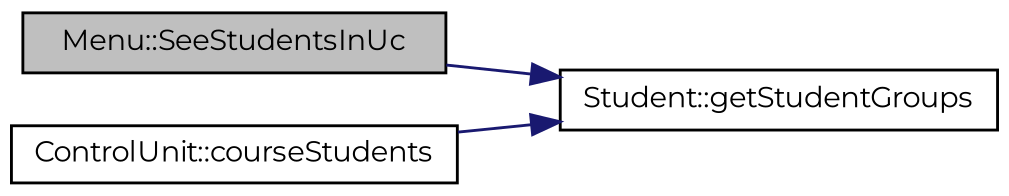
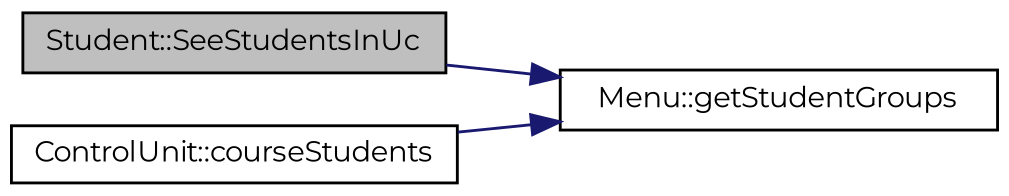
node "Menu::SeeStudentsInUc": label "Menu::SeeStudentsInUc" -> "Student::SeeStudentsInUc"
node "Student::getStudentGroups": label "Student::getStudentGroups" -> "Menu::getStudentGroups"
